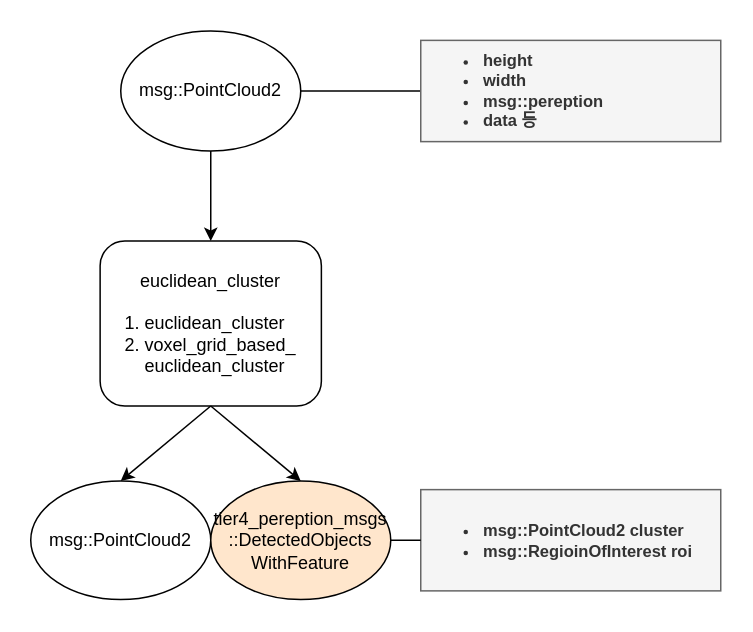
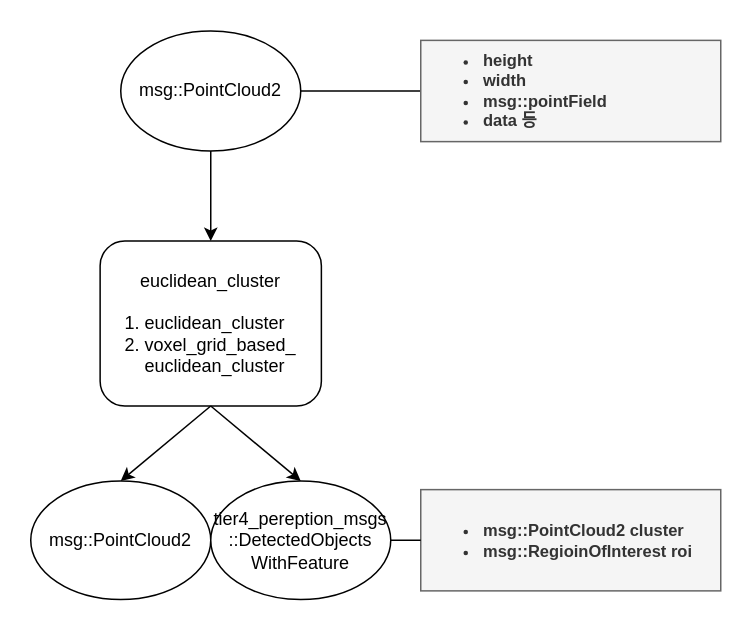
node "height width msg::pereption data 등": label "height width msg::pereption data 등" -> "height width msg::pointField data 등"
node "tier4_pereption_msgs ::DetectedObjects WithFeature": fillcolor #ffe6cc -> #ffffff
